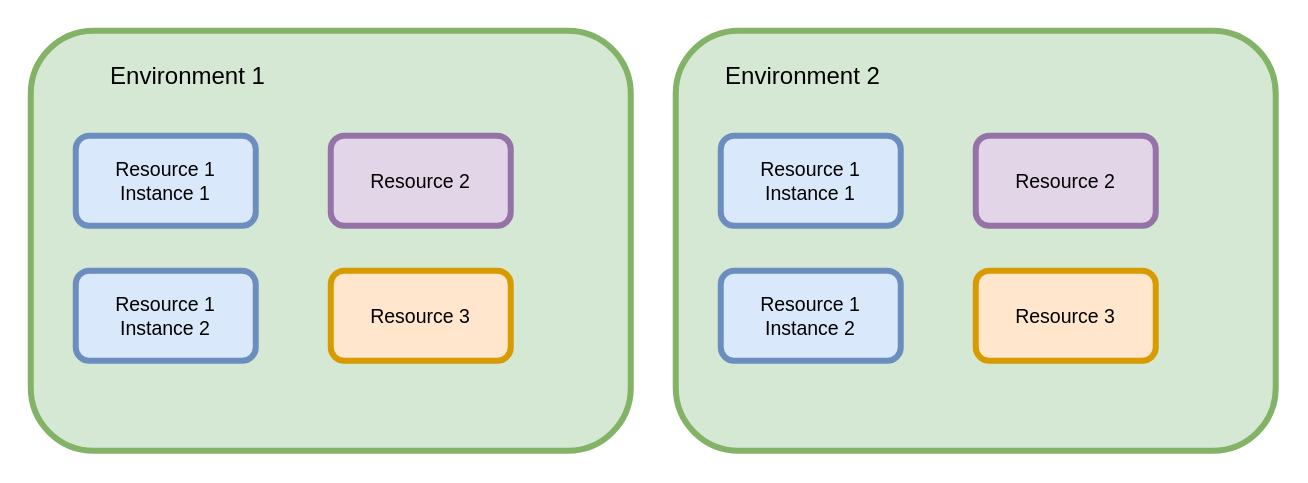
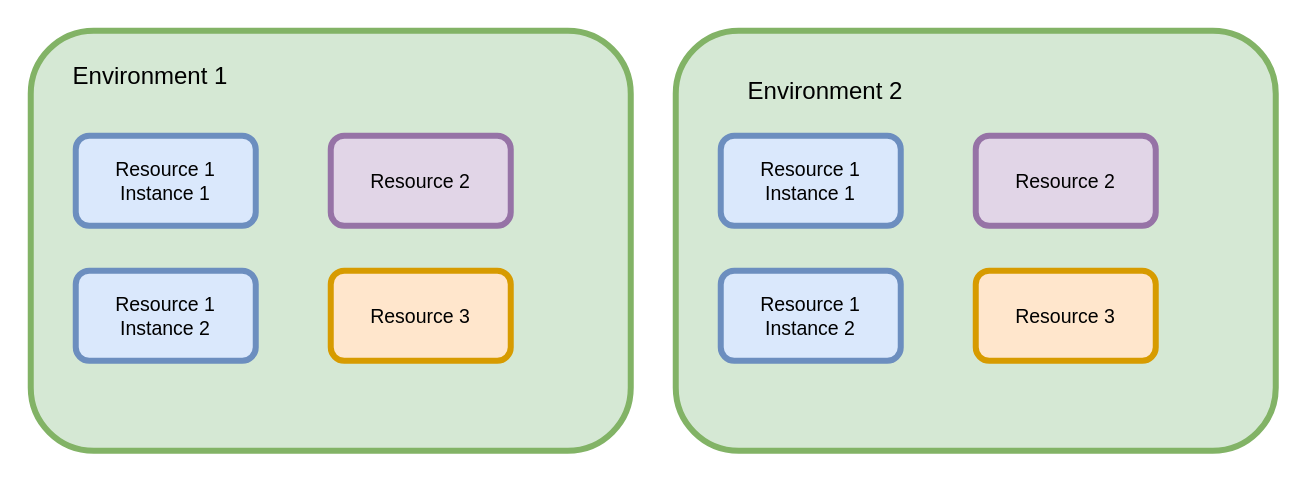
node "Environment 1": moved (188, 76) -> (151, 76)
node "Environment 2": moved (803, 76) -> (826, 91)
